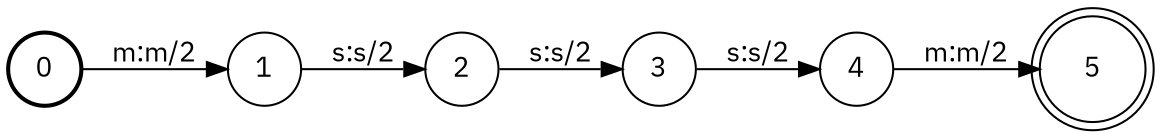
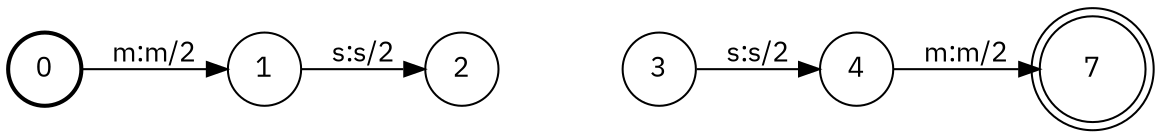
edge "2" -> "3": removed, label "s:s/2"
node "5": label "5" -> "7"
